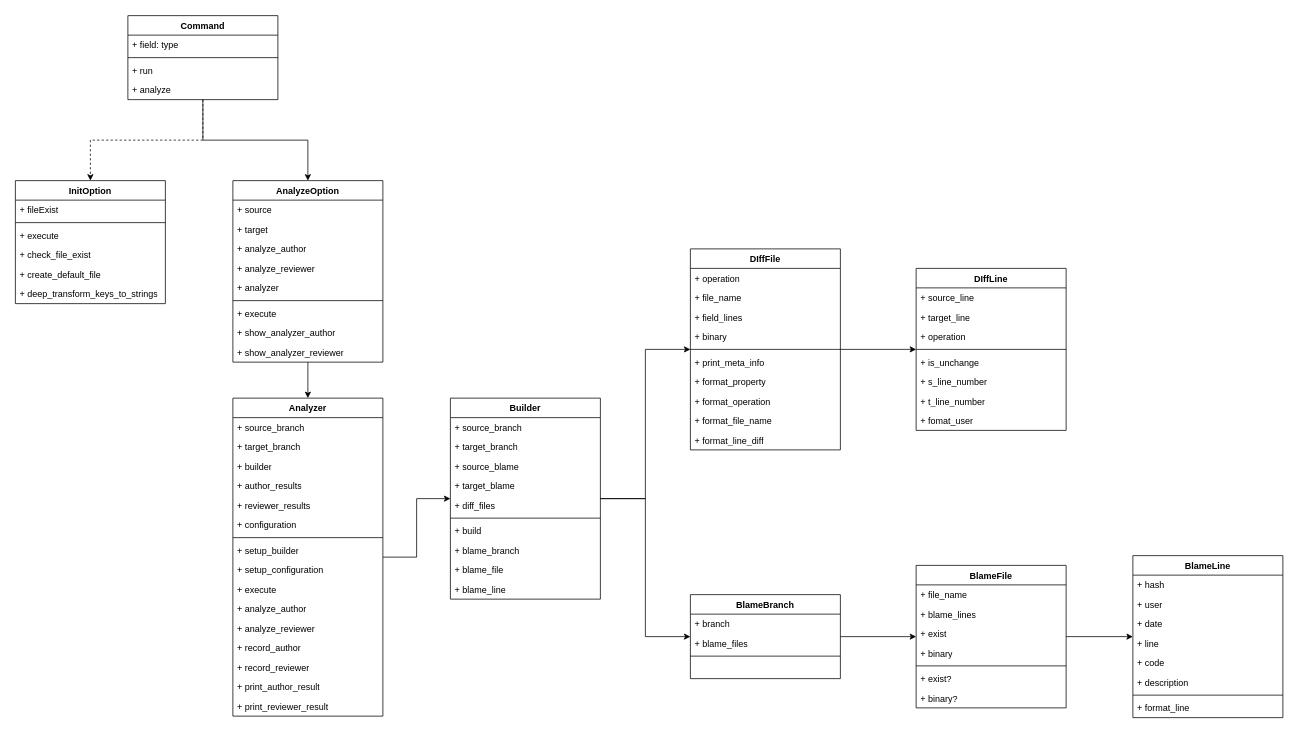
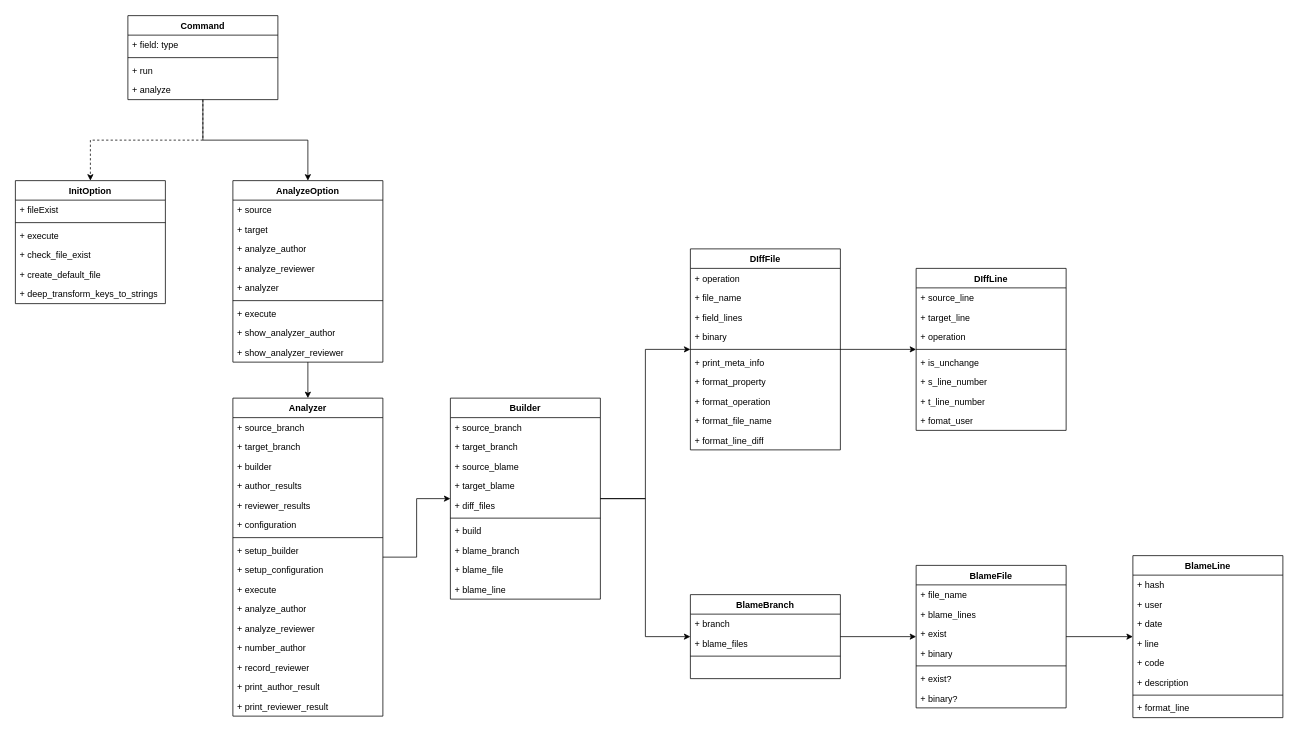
node "+ record_author": label "+ record_author" -> "+ number_author"
